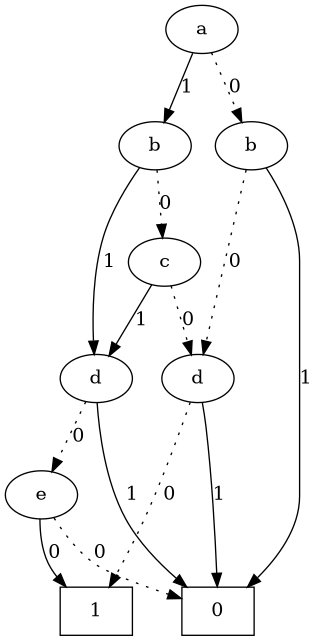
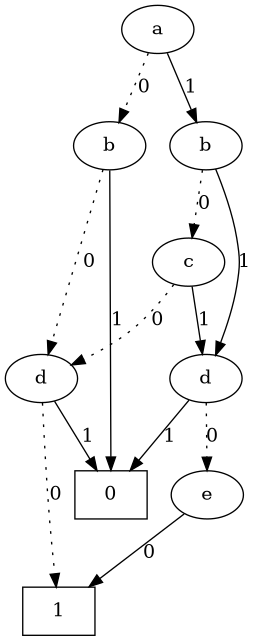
edge "e" -> "0": removed, label "0"
